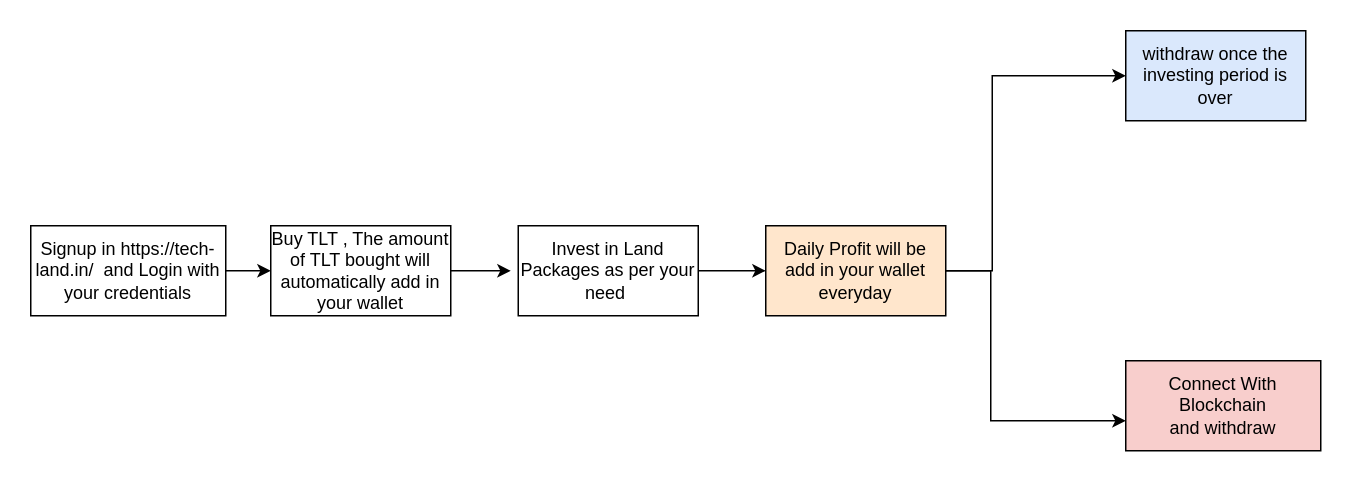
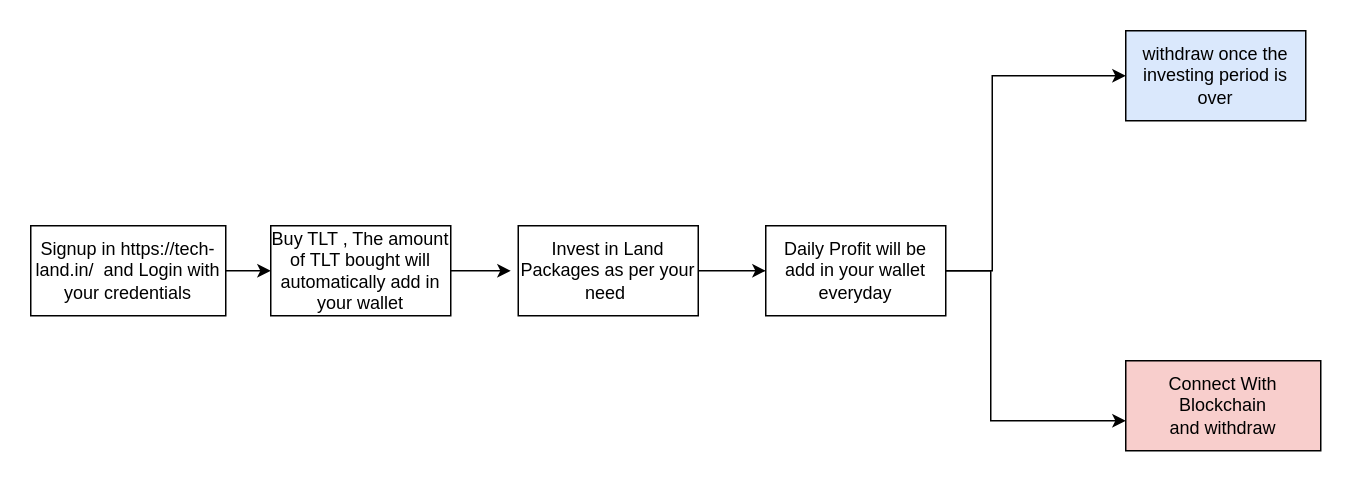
node "Daily Profit will be add in your wallet everyday": fillcolor #ffe6cc -> #ffffff
